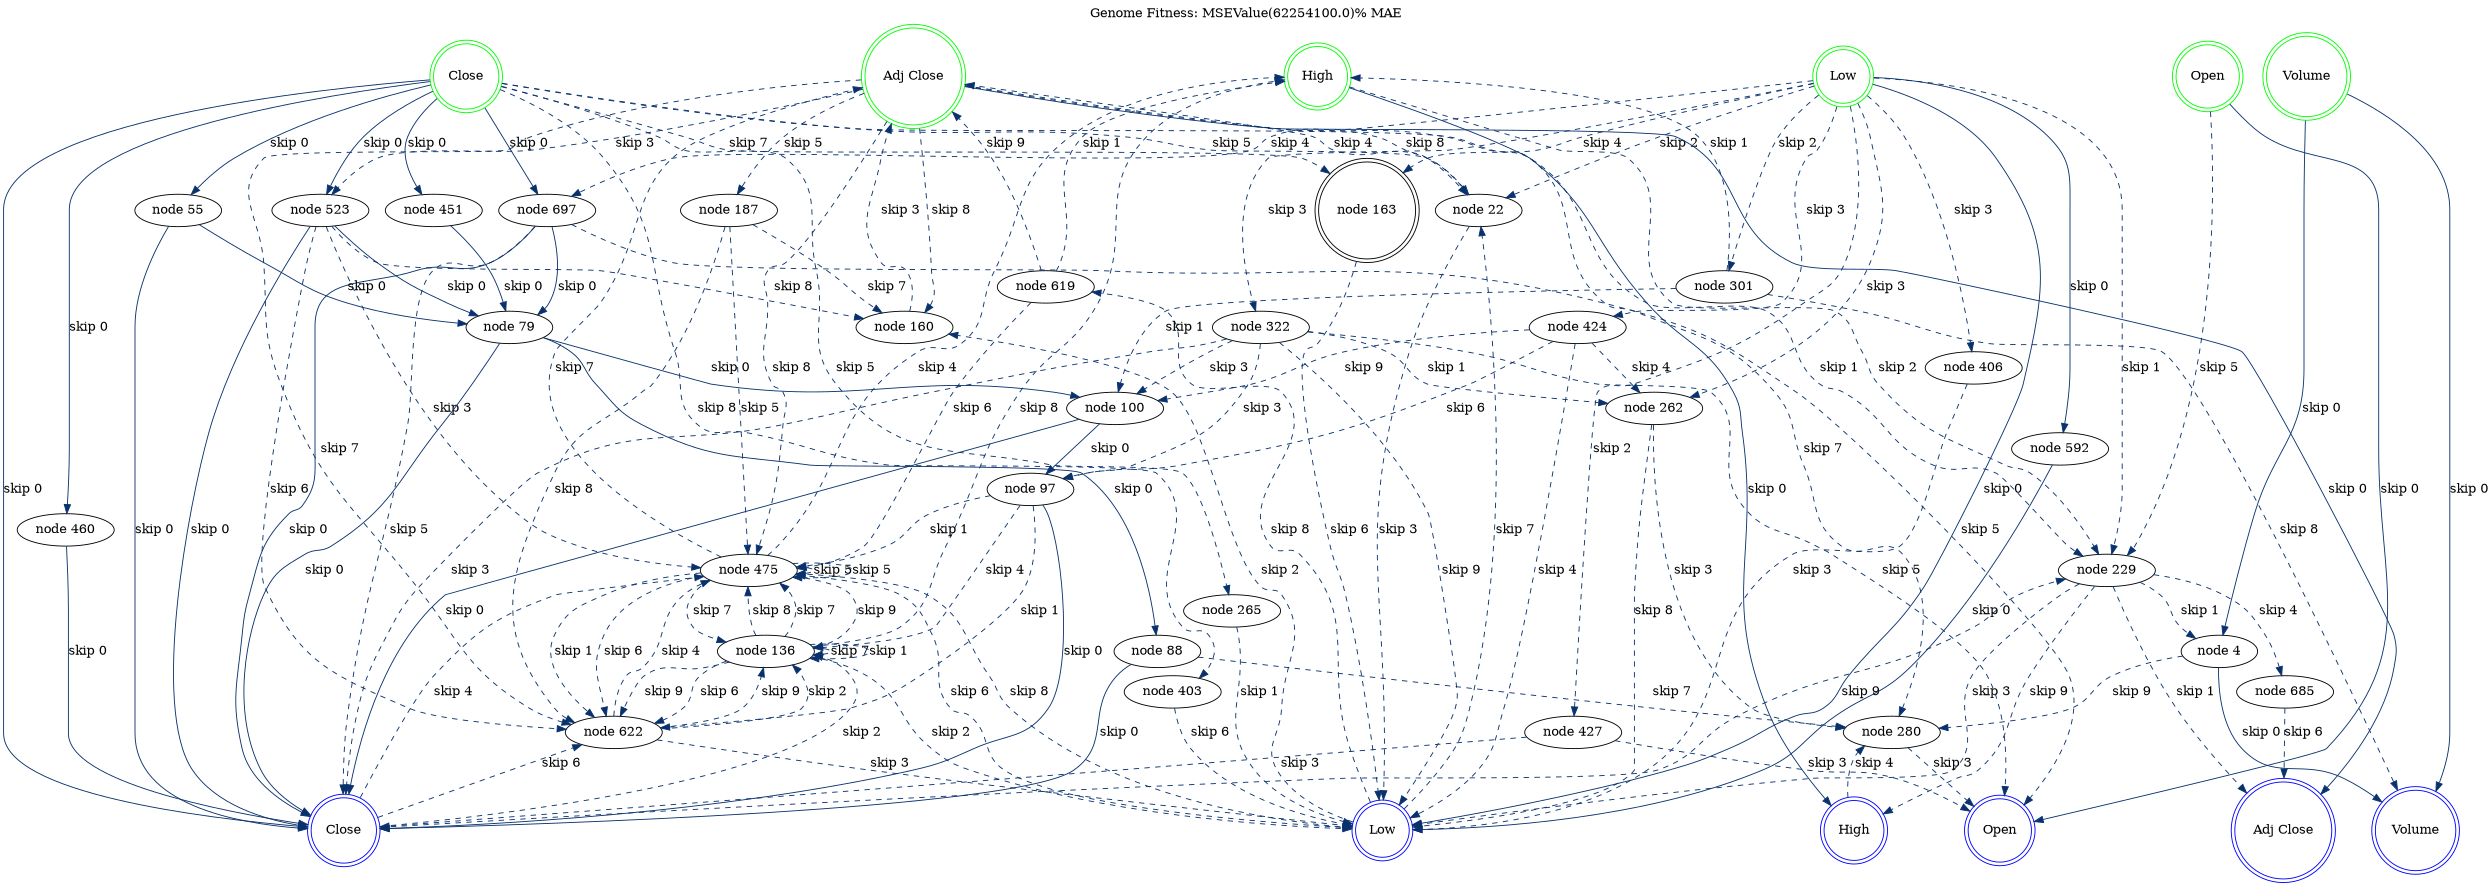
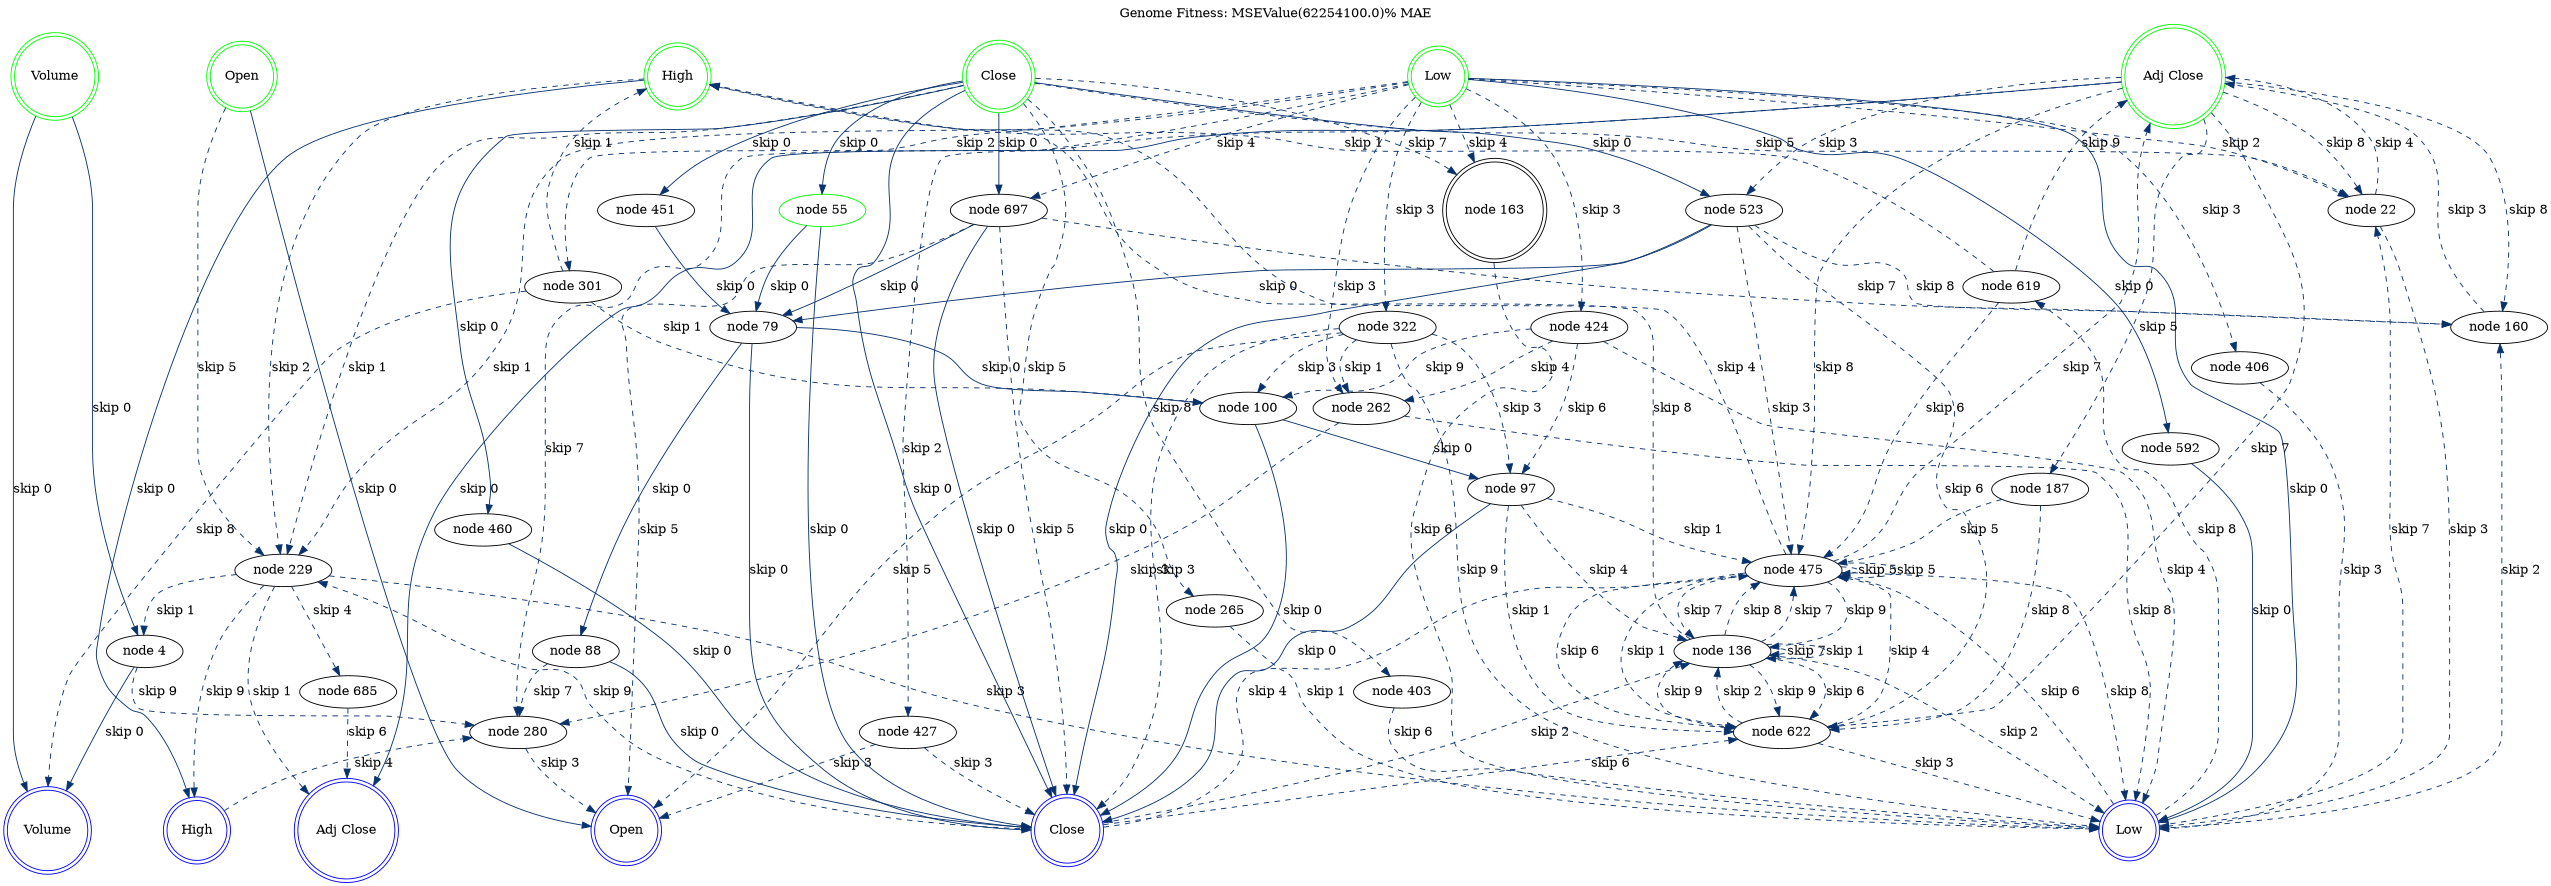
node "node 55": color black -> green
edge "node 187" -> "node 160": now "node 697" -> "node 160"
